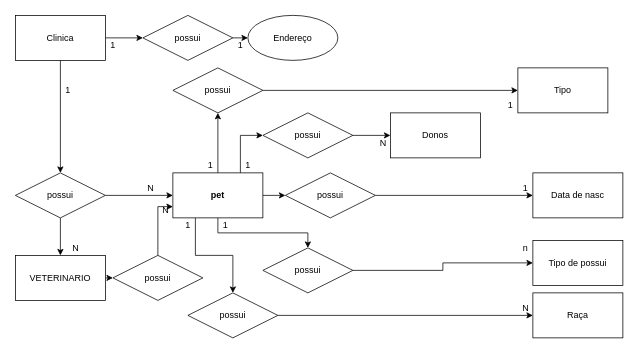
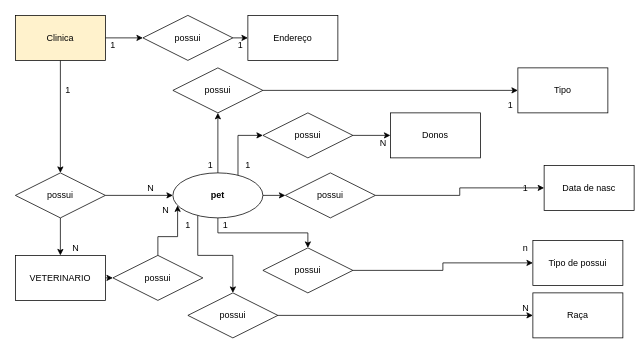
node "Clinica": fillcolor #ffffff -> #fff2cc
node "Endereço": shape ellipse -> rectangle
node "pet": shape rectangle -> ellipse
node "Data de nasc": moved (578, 195) -> (589, 188)
